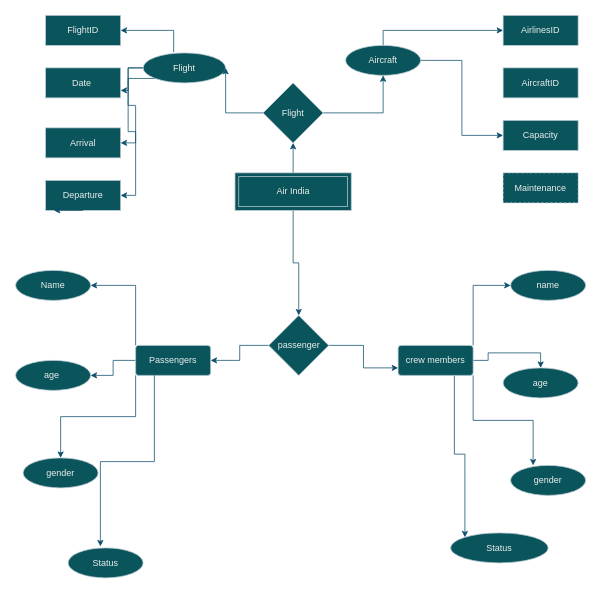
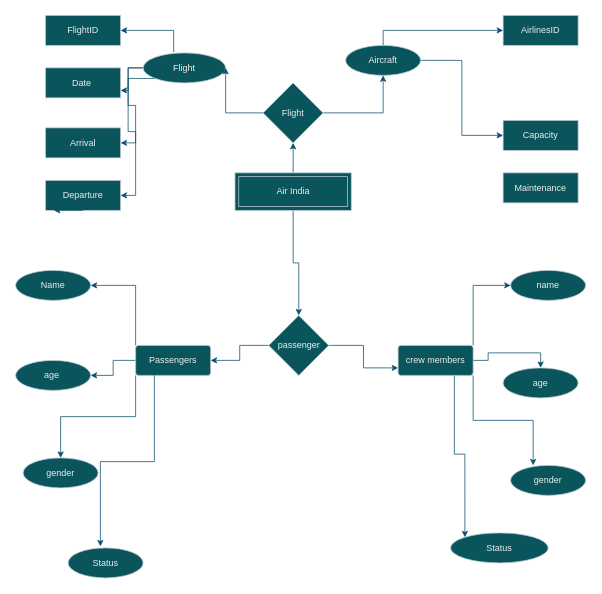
node "AircraftID": removed
node "Maintenance": style dashed -> solid
